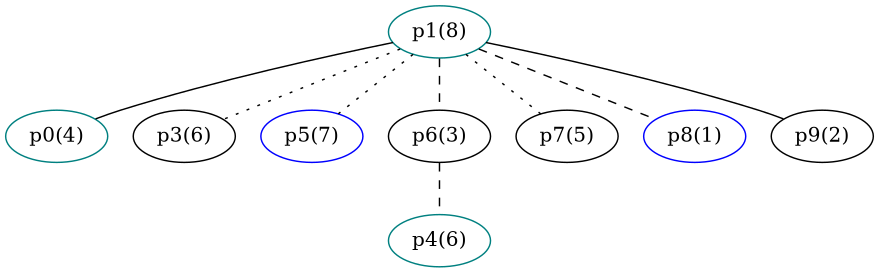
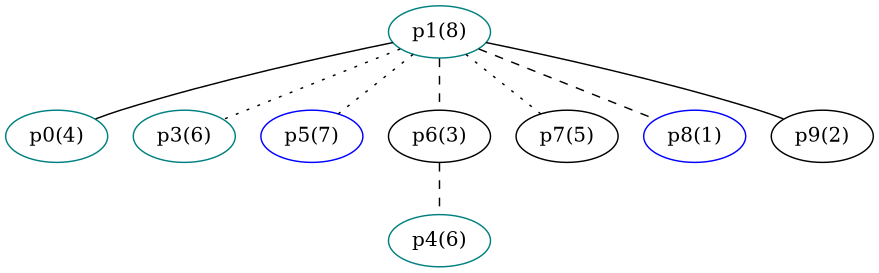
node "p3(6)": color black -> teal
